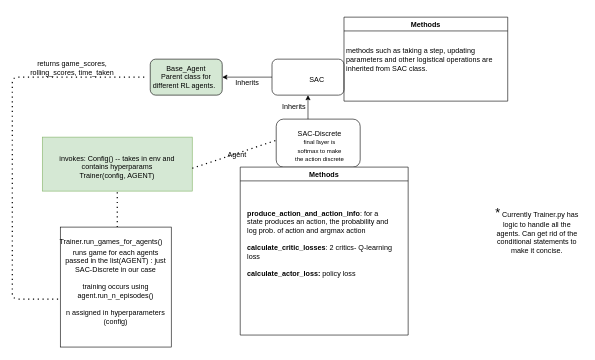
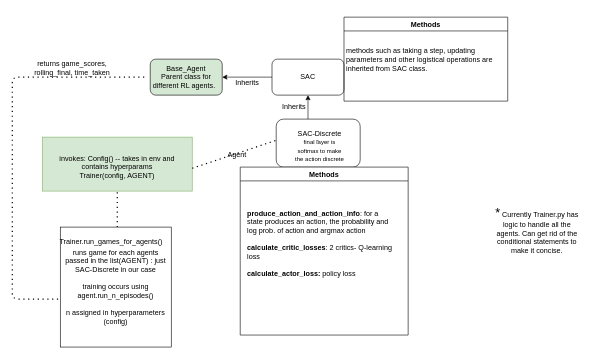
node "returns game_scores, rolling_scores, time_taken": label "returns game_scores, rolling_scores, time_taken" -> "returns game_scores, rolling_final, time_taken"
node "SAC": moved (317, 80) -> (308, 77)
